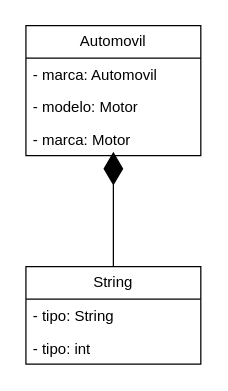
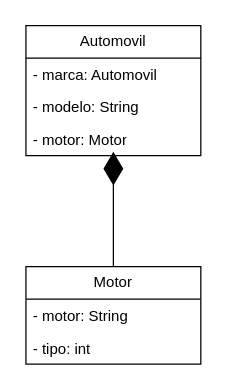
node "- modelo: Motor": label "- modelo: Motor" -> "- modelo: String"
node "- marca: Motor": label "- marca: Motor" -> "- motor: Motor"
node "String": label "String" -> "Motor"
node "- tipo: String": label "- tipo: String" -> "- motor: String"
